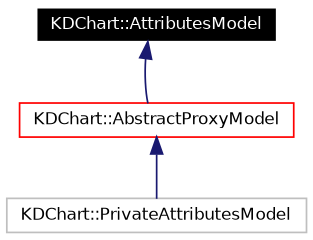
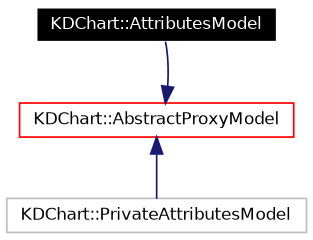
edge "KDChart::AbstractProxyModel" -> "KDChart::AttributesModel": reversed
